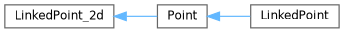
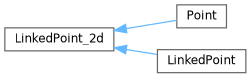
edge "LinkedPoint" -> "Point": now "LinkedPoint" -> "LinkedPoint_2d"
